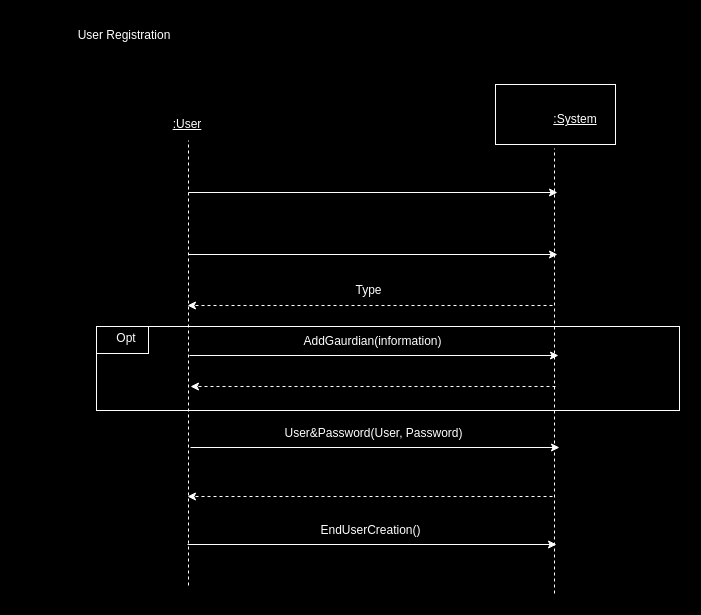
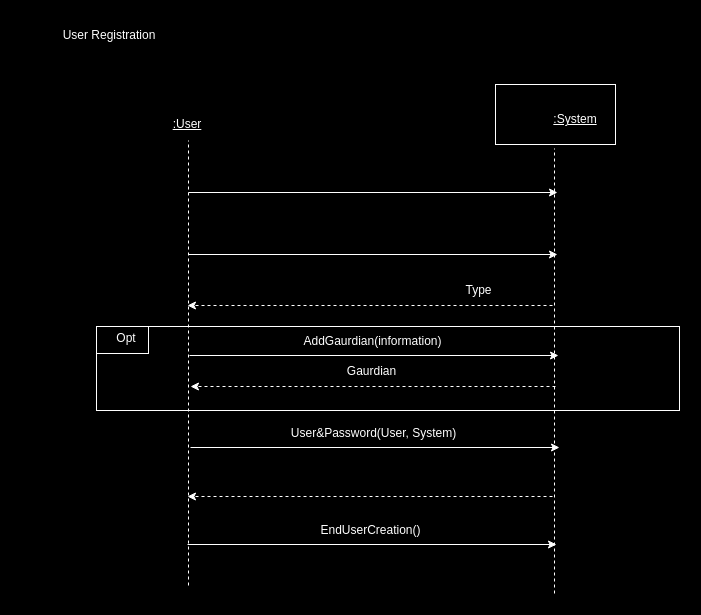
node "User Registration": moved (125, 36) -> (110, 36)
node "Type": moved (369, 291) -> (479, 291)
node "Gaurdian": added
node "User&Password(User, Password)": label "User&Password(User, Password)" -> "User&Password(User, System)"
